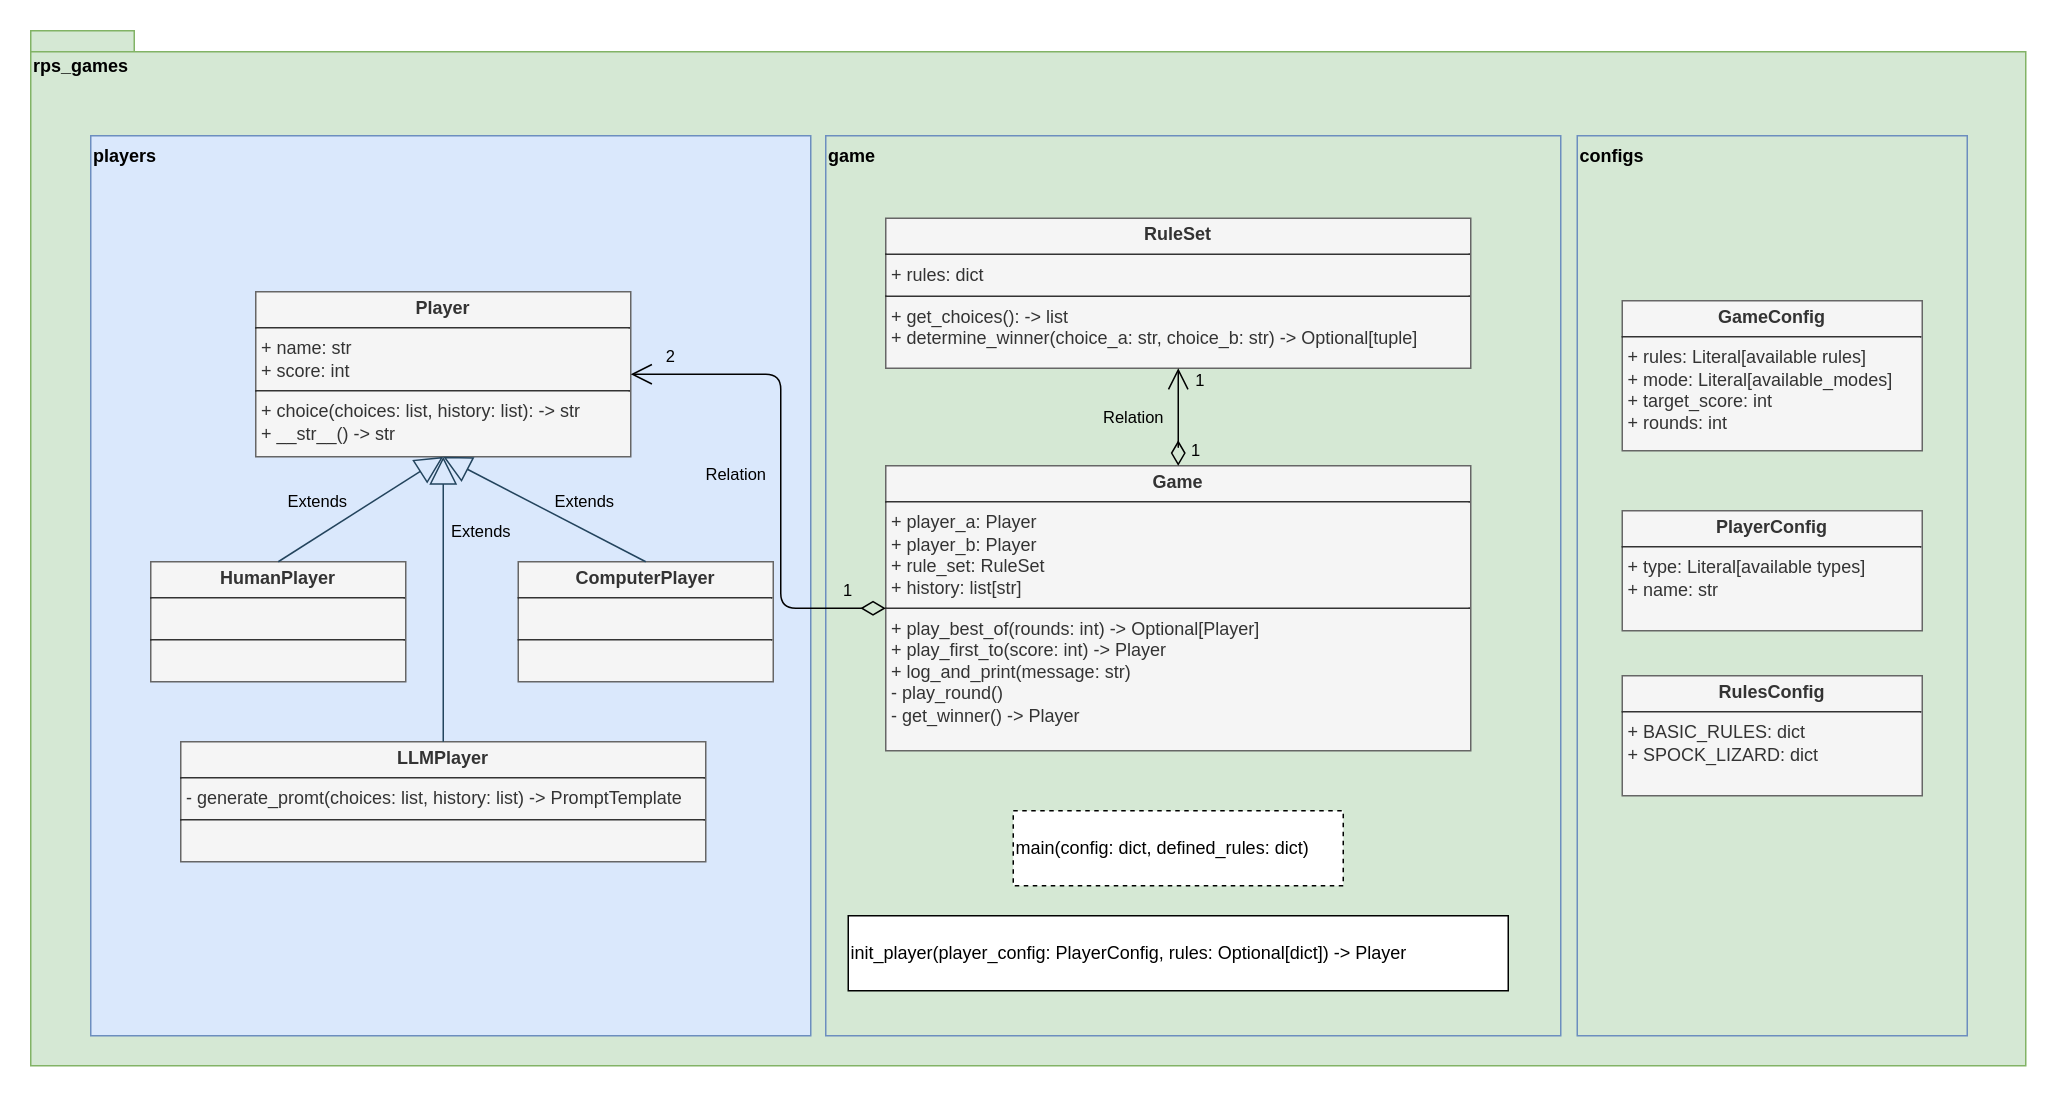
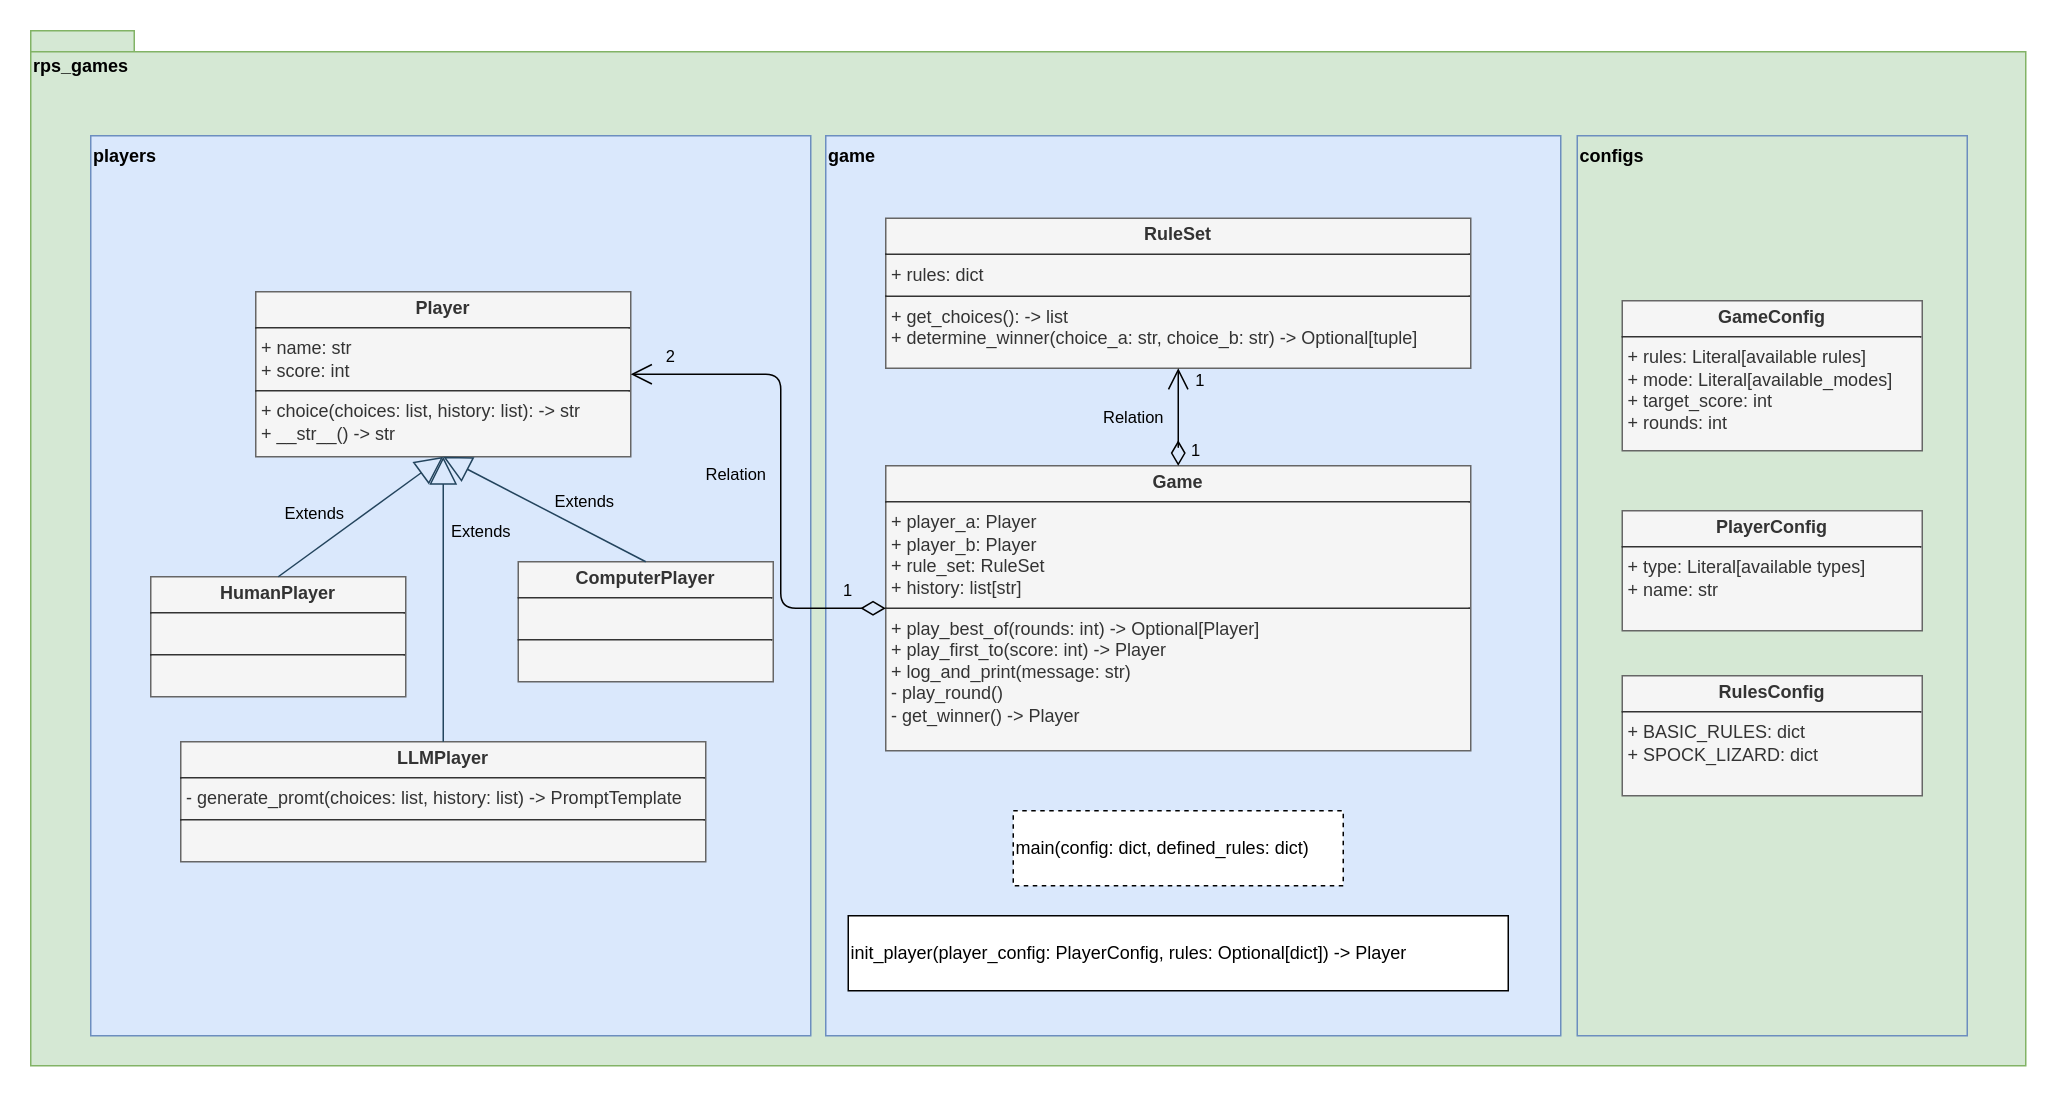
node "game": fillcolor #d5e8d4 -> #dae8fc
node "HumanPlayer": moved (278, 622) -> (278, 637)
